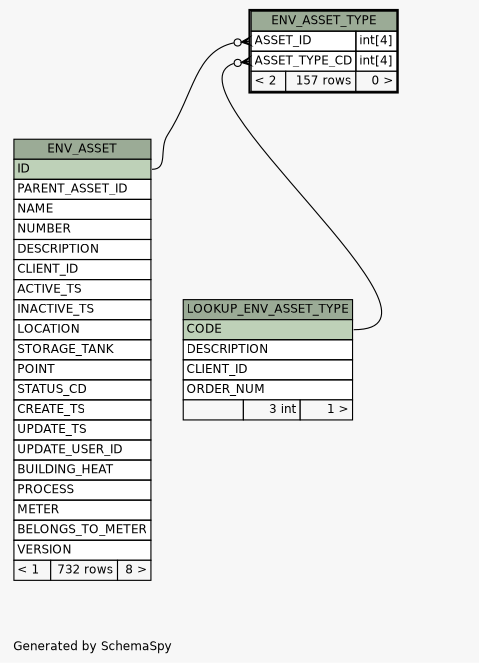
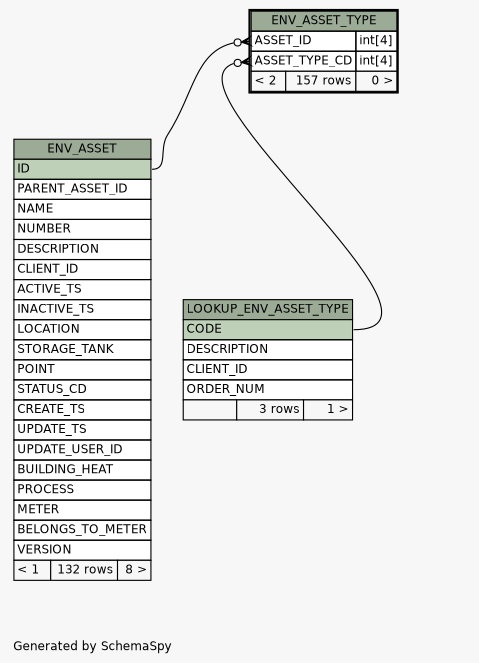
node "LOOKUP_ENV_ASSET_TYPE": text "3 int" -> "3 rows"
node "ENV_ASSET": text "732 rows" -> "132 rows"
